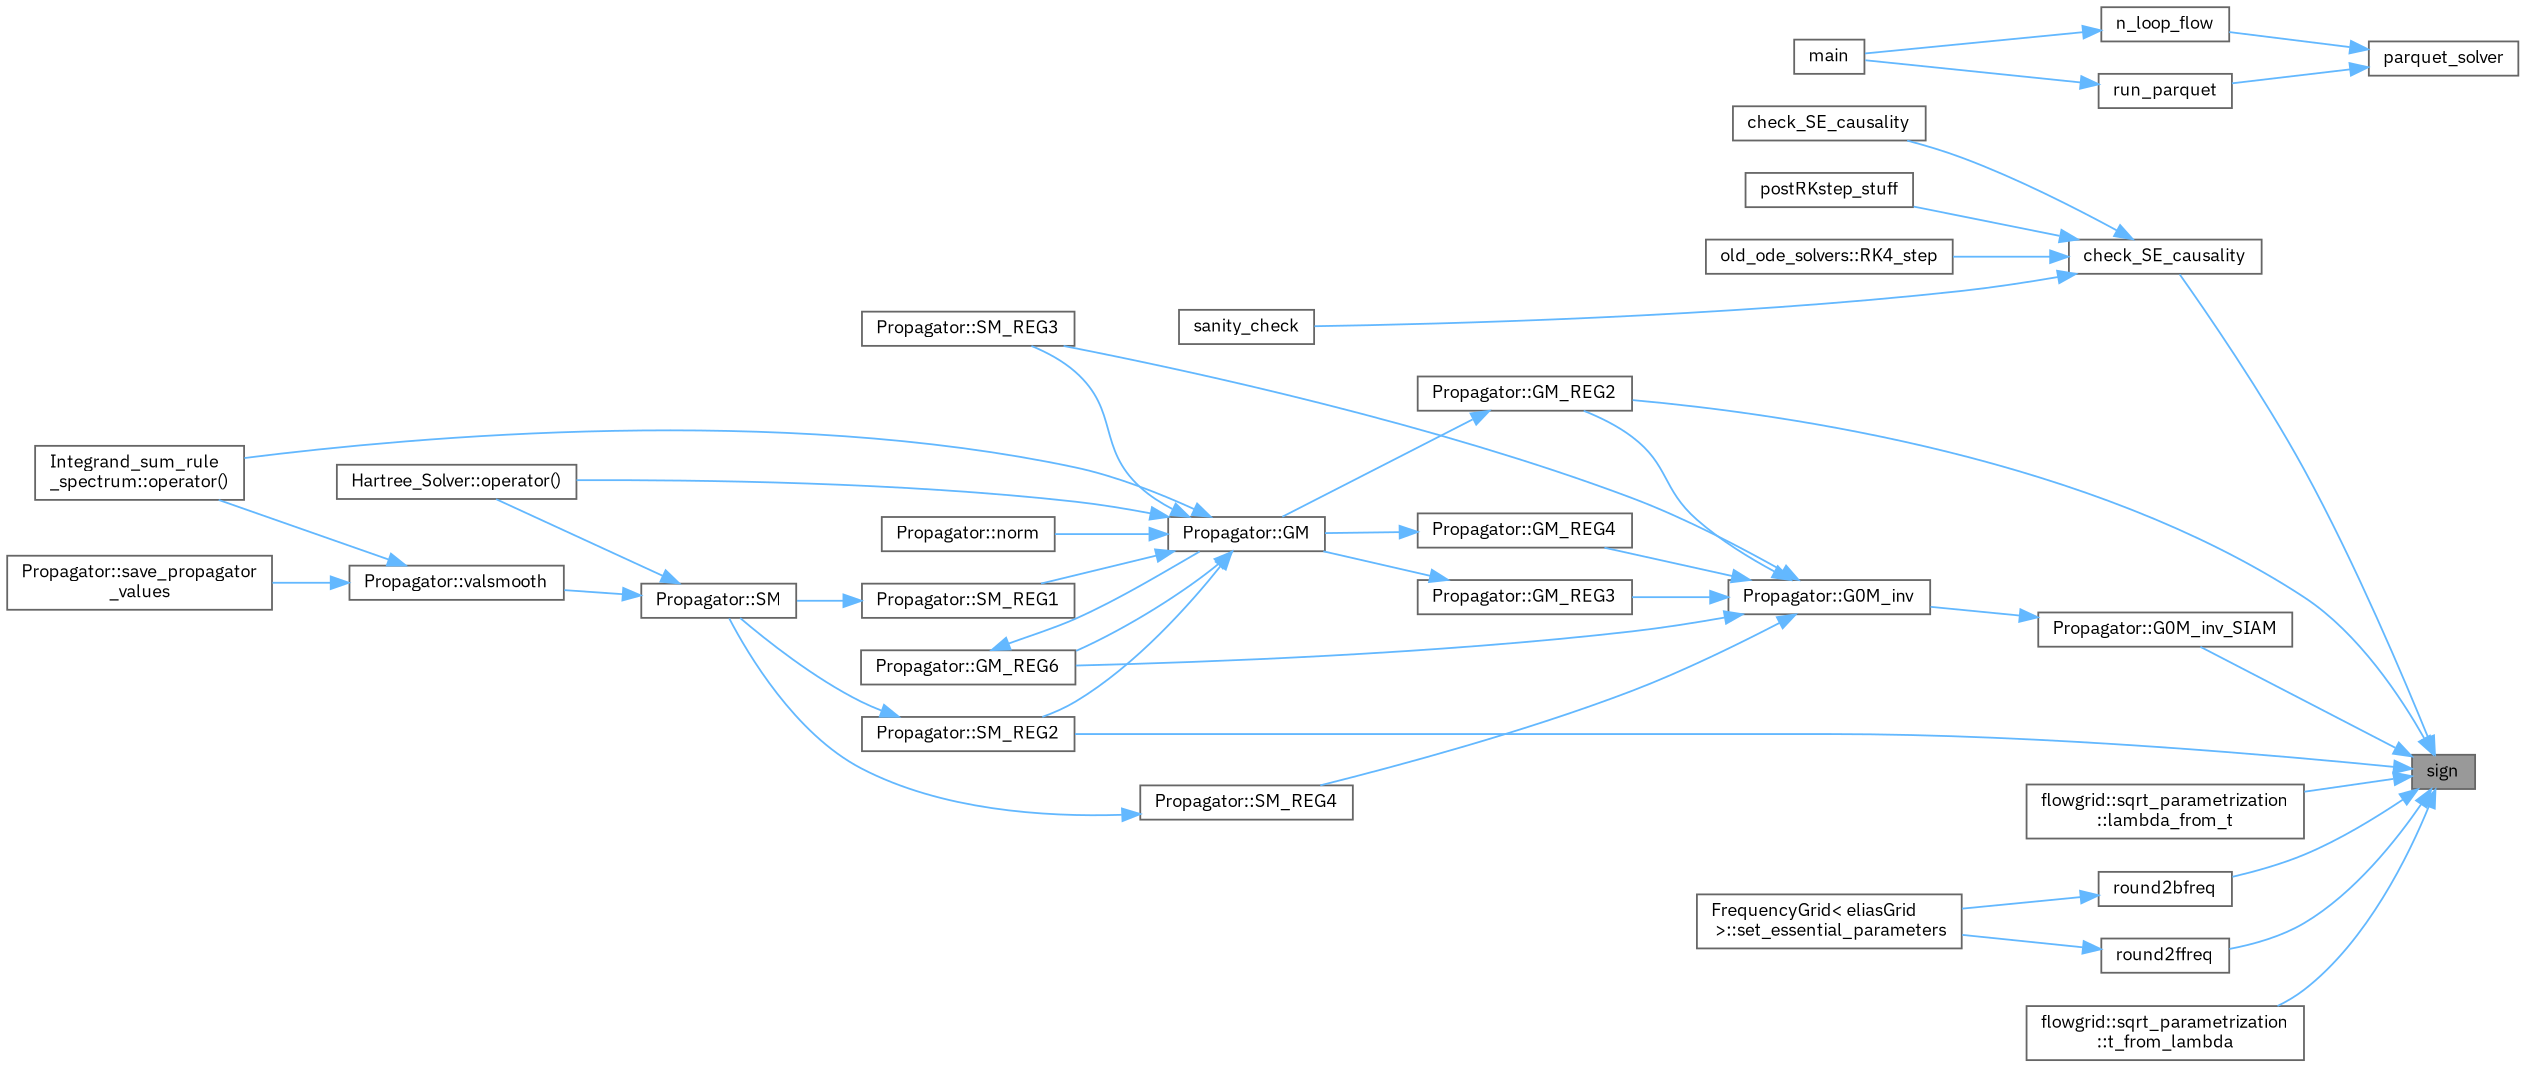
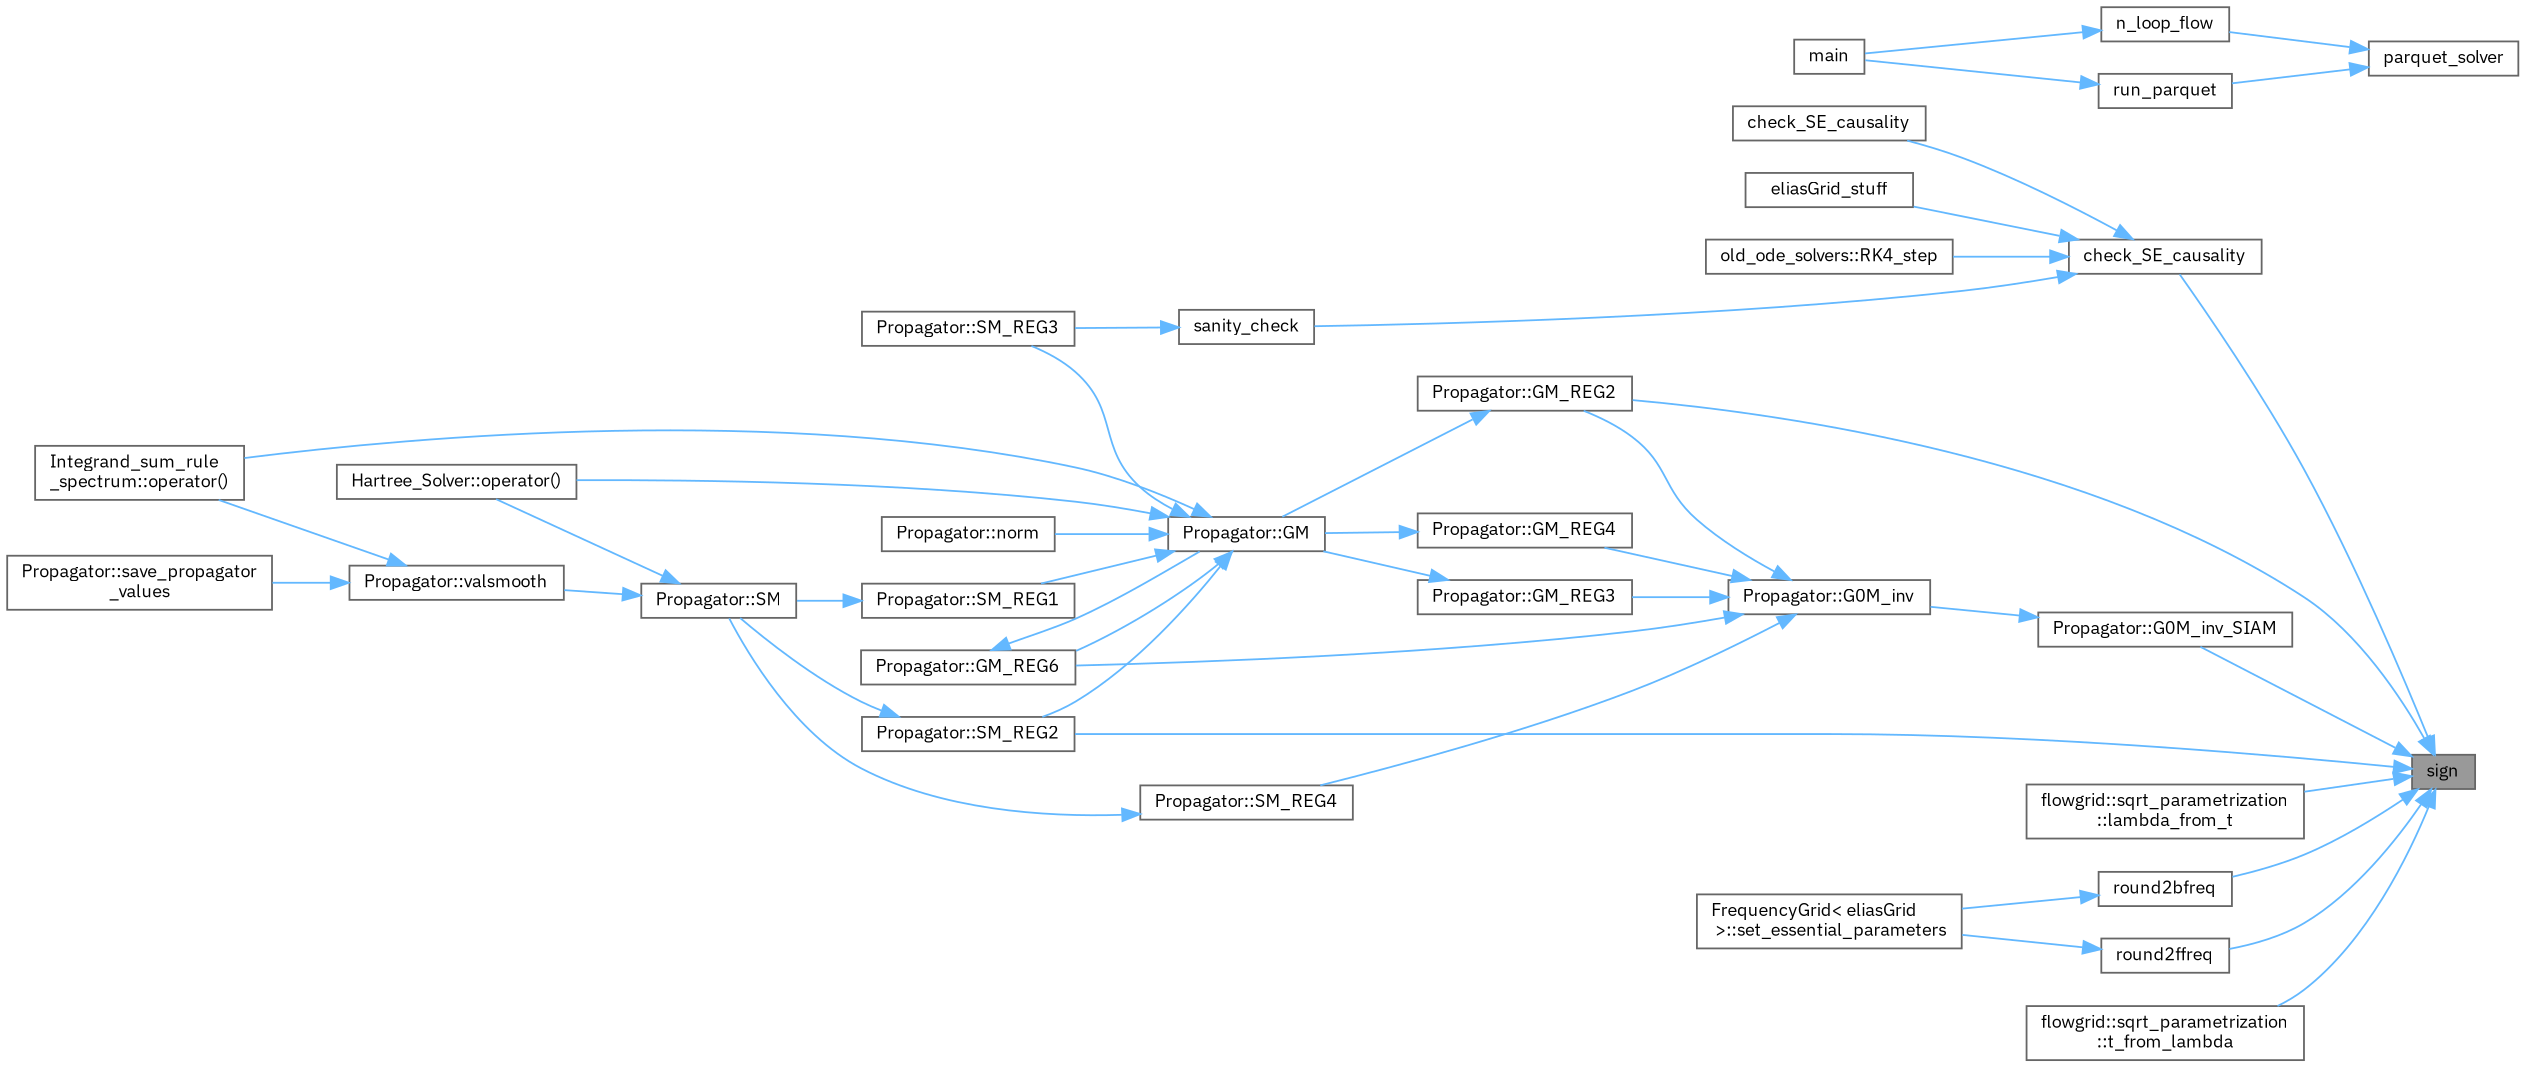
node "postRKstep_stuff": label "postRKstep_stuff" -> "eliasGrid_stuff"
edge "Propagator::SM_REG3" -> "Propagator::G0M_inv": now "Propagator::SM_REG3" -> "sanity_check"
